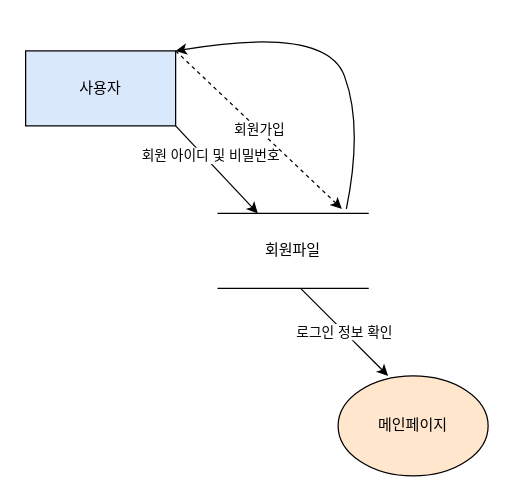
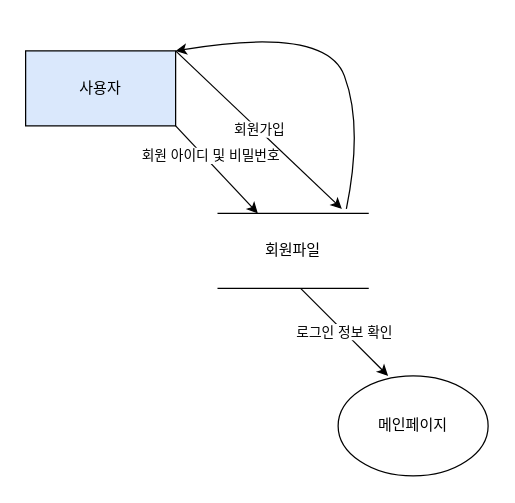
edge "사용자" -> "회원파일": style dashed -> solid
node "메인페이지": fillcolor #ffe6cc -> #ffffff
